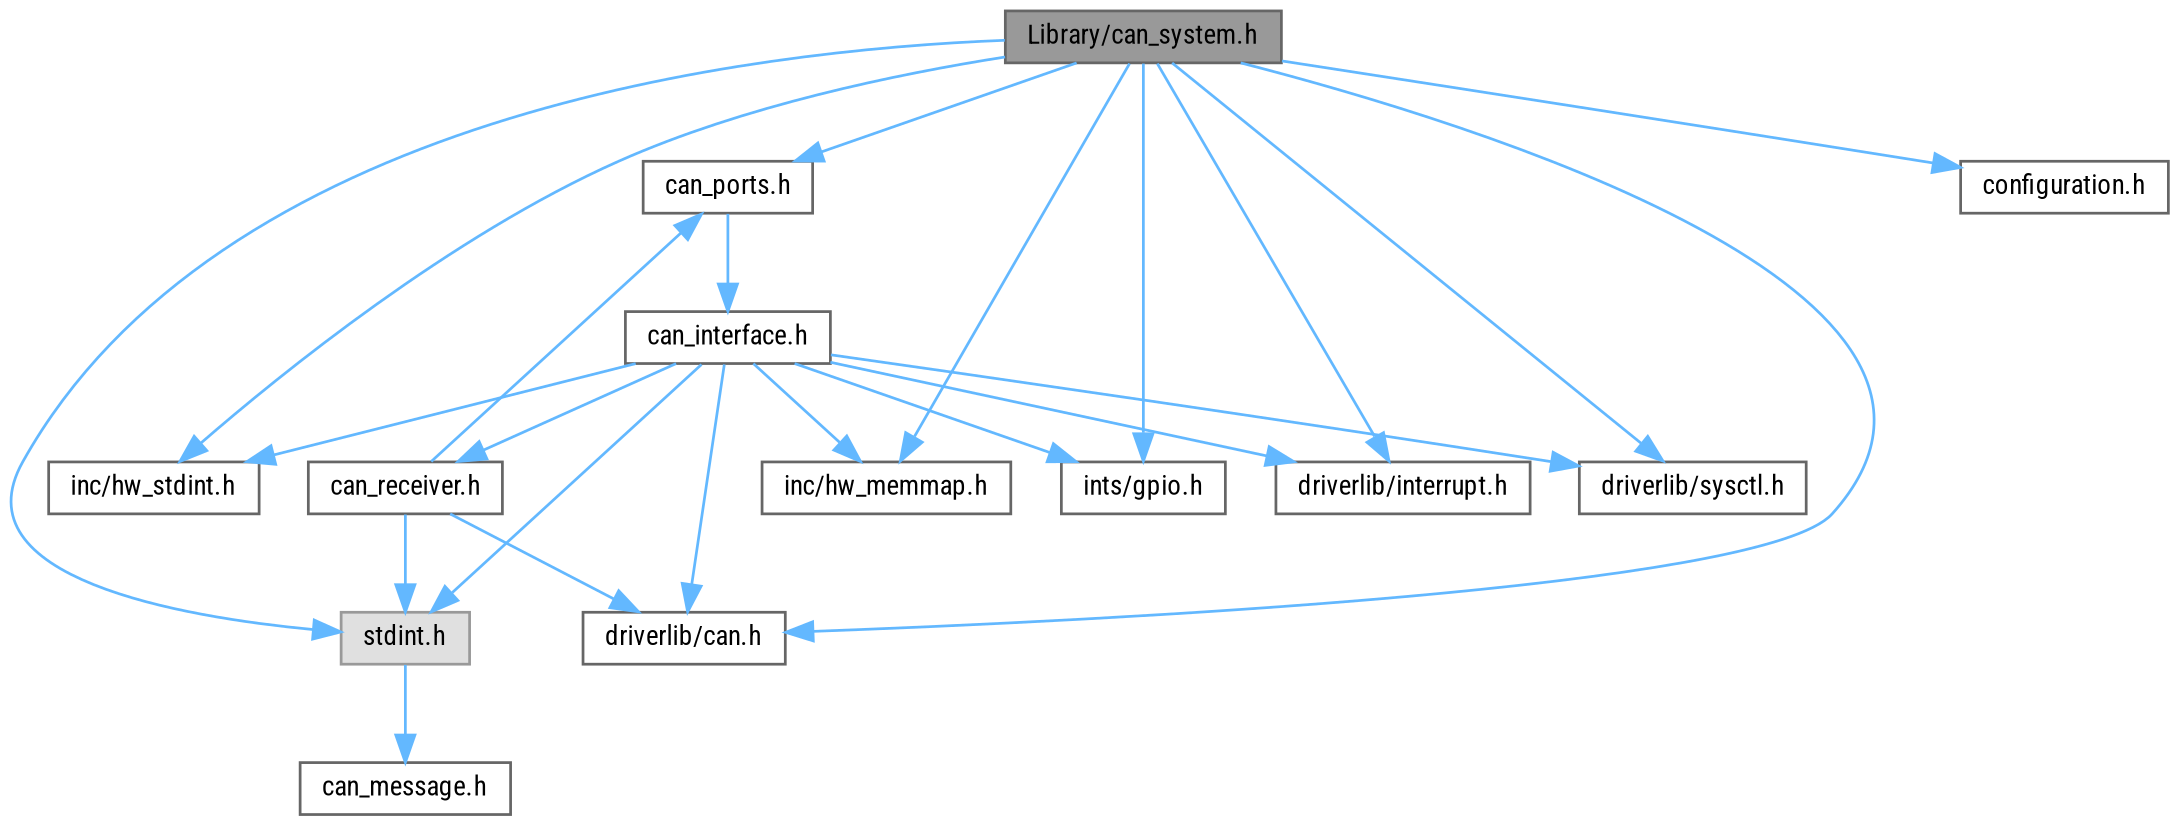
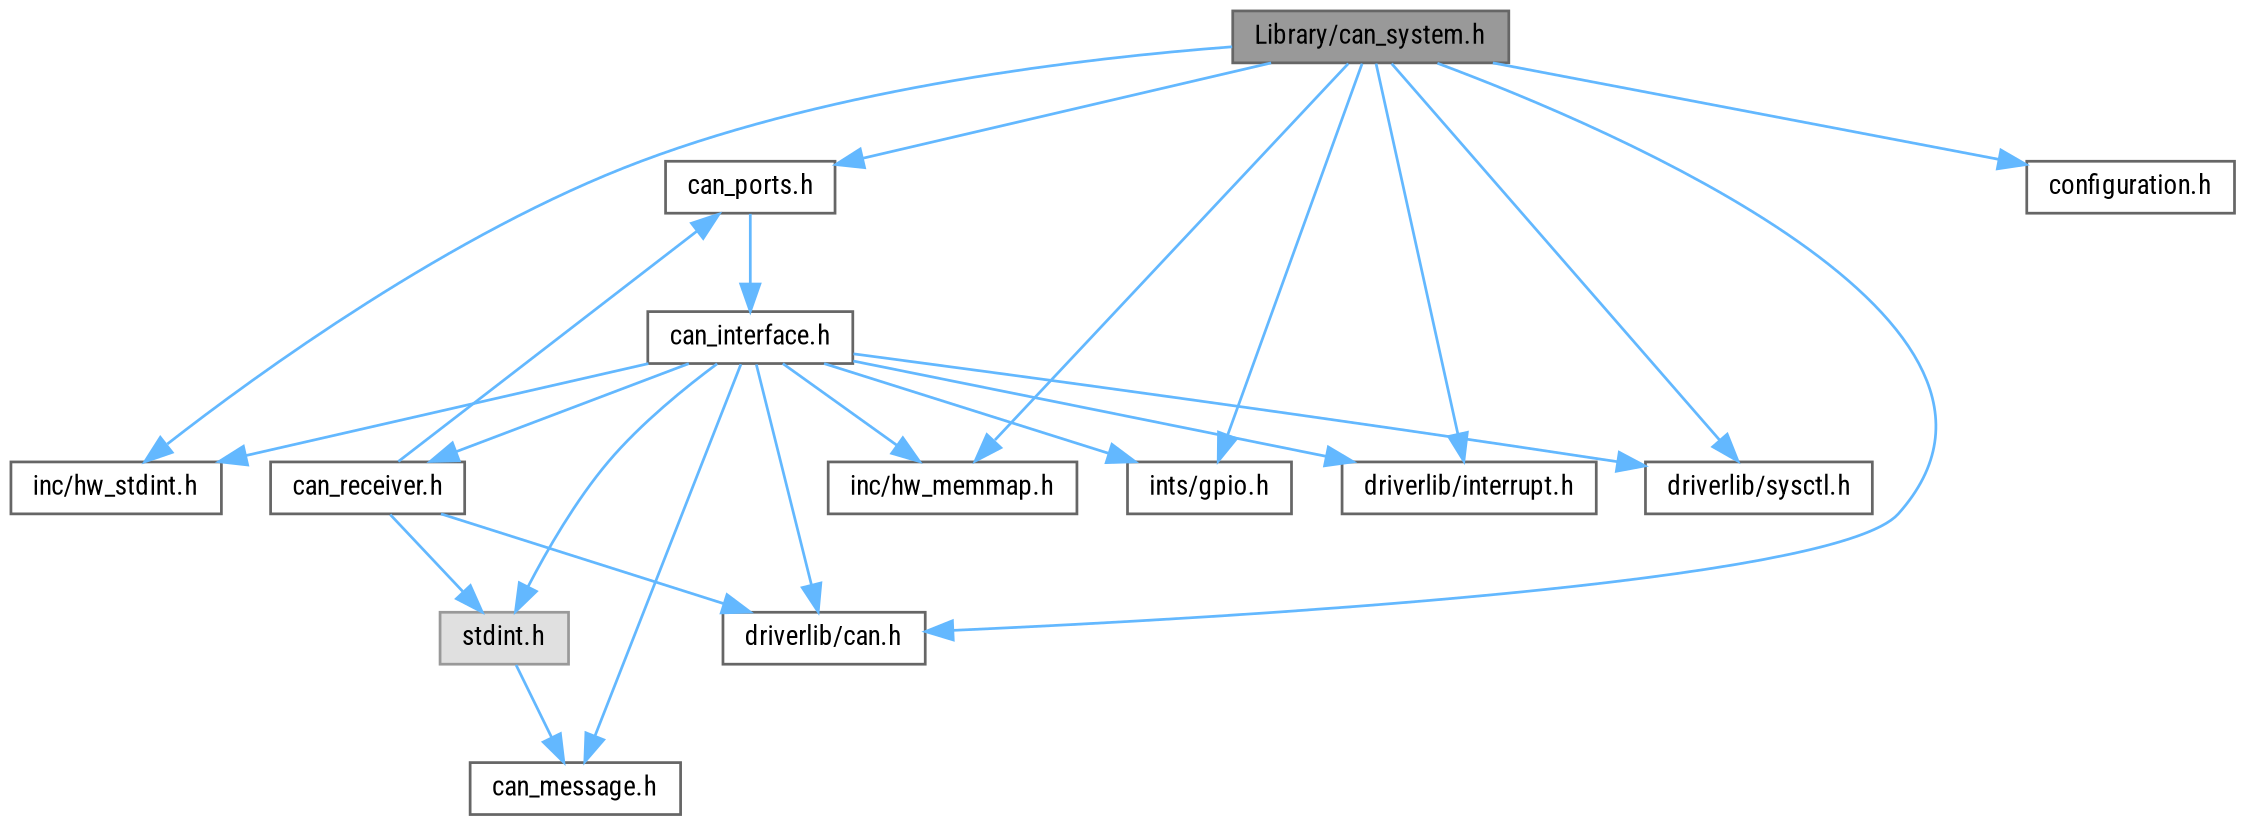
edge "Library/can_system.h" -> "stdint.h": removed
edge "can_interface.h" -> "can_message.h": added
